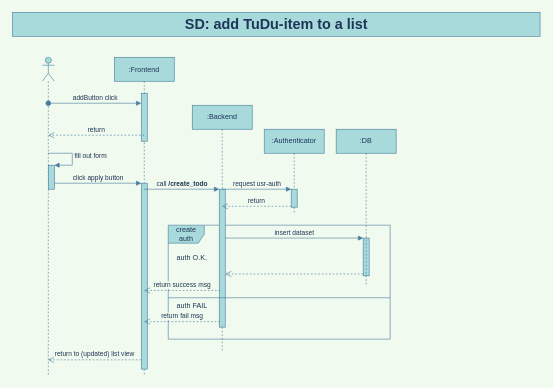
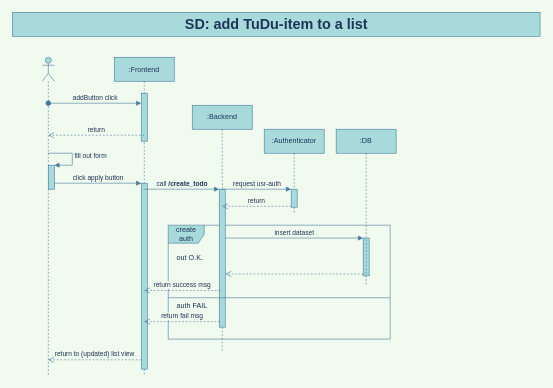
node "auth O.K.": label "auth O.K." -> "out O.K."
